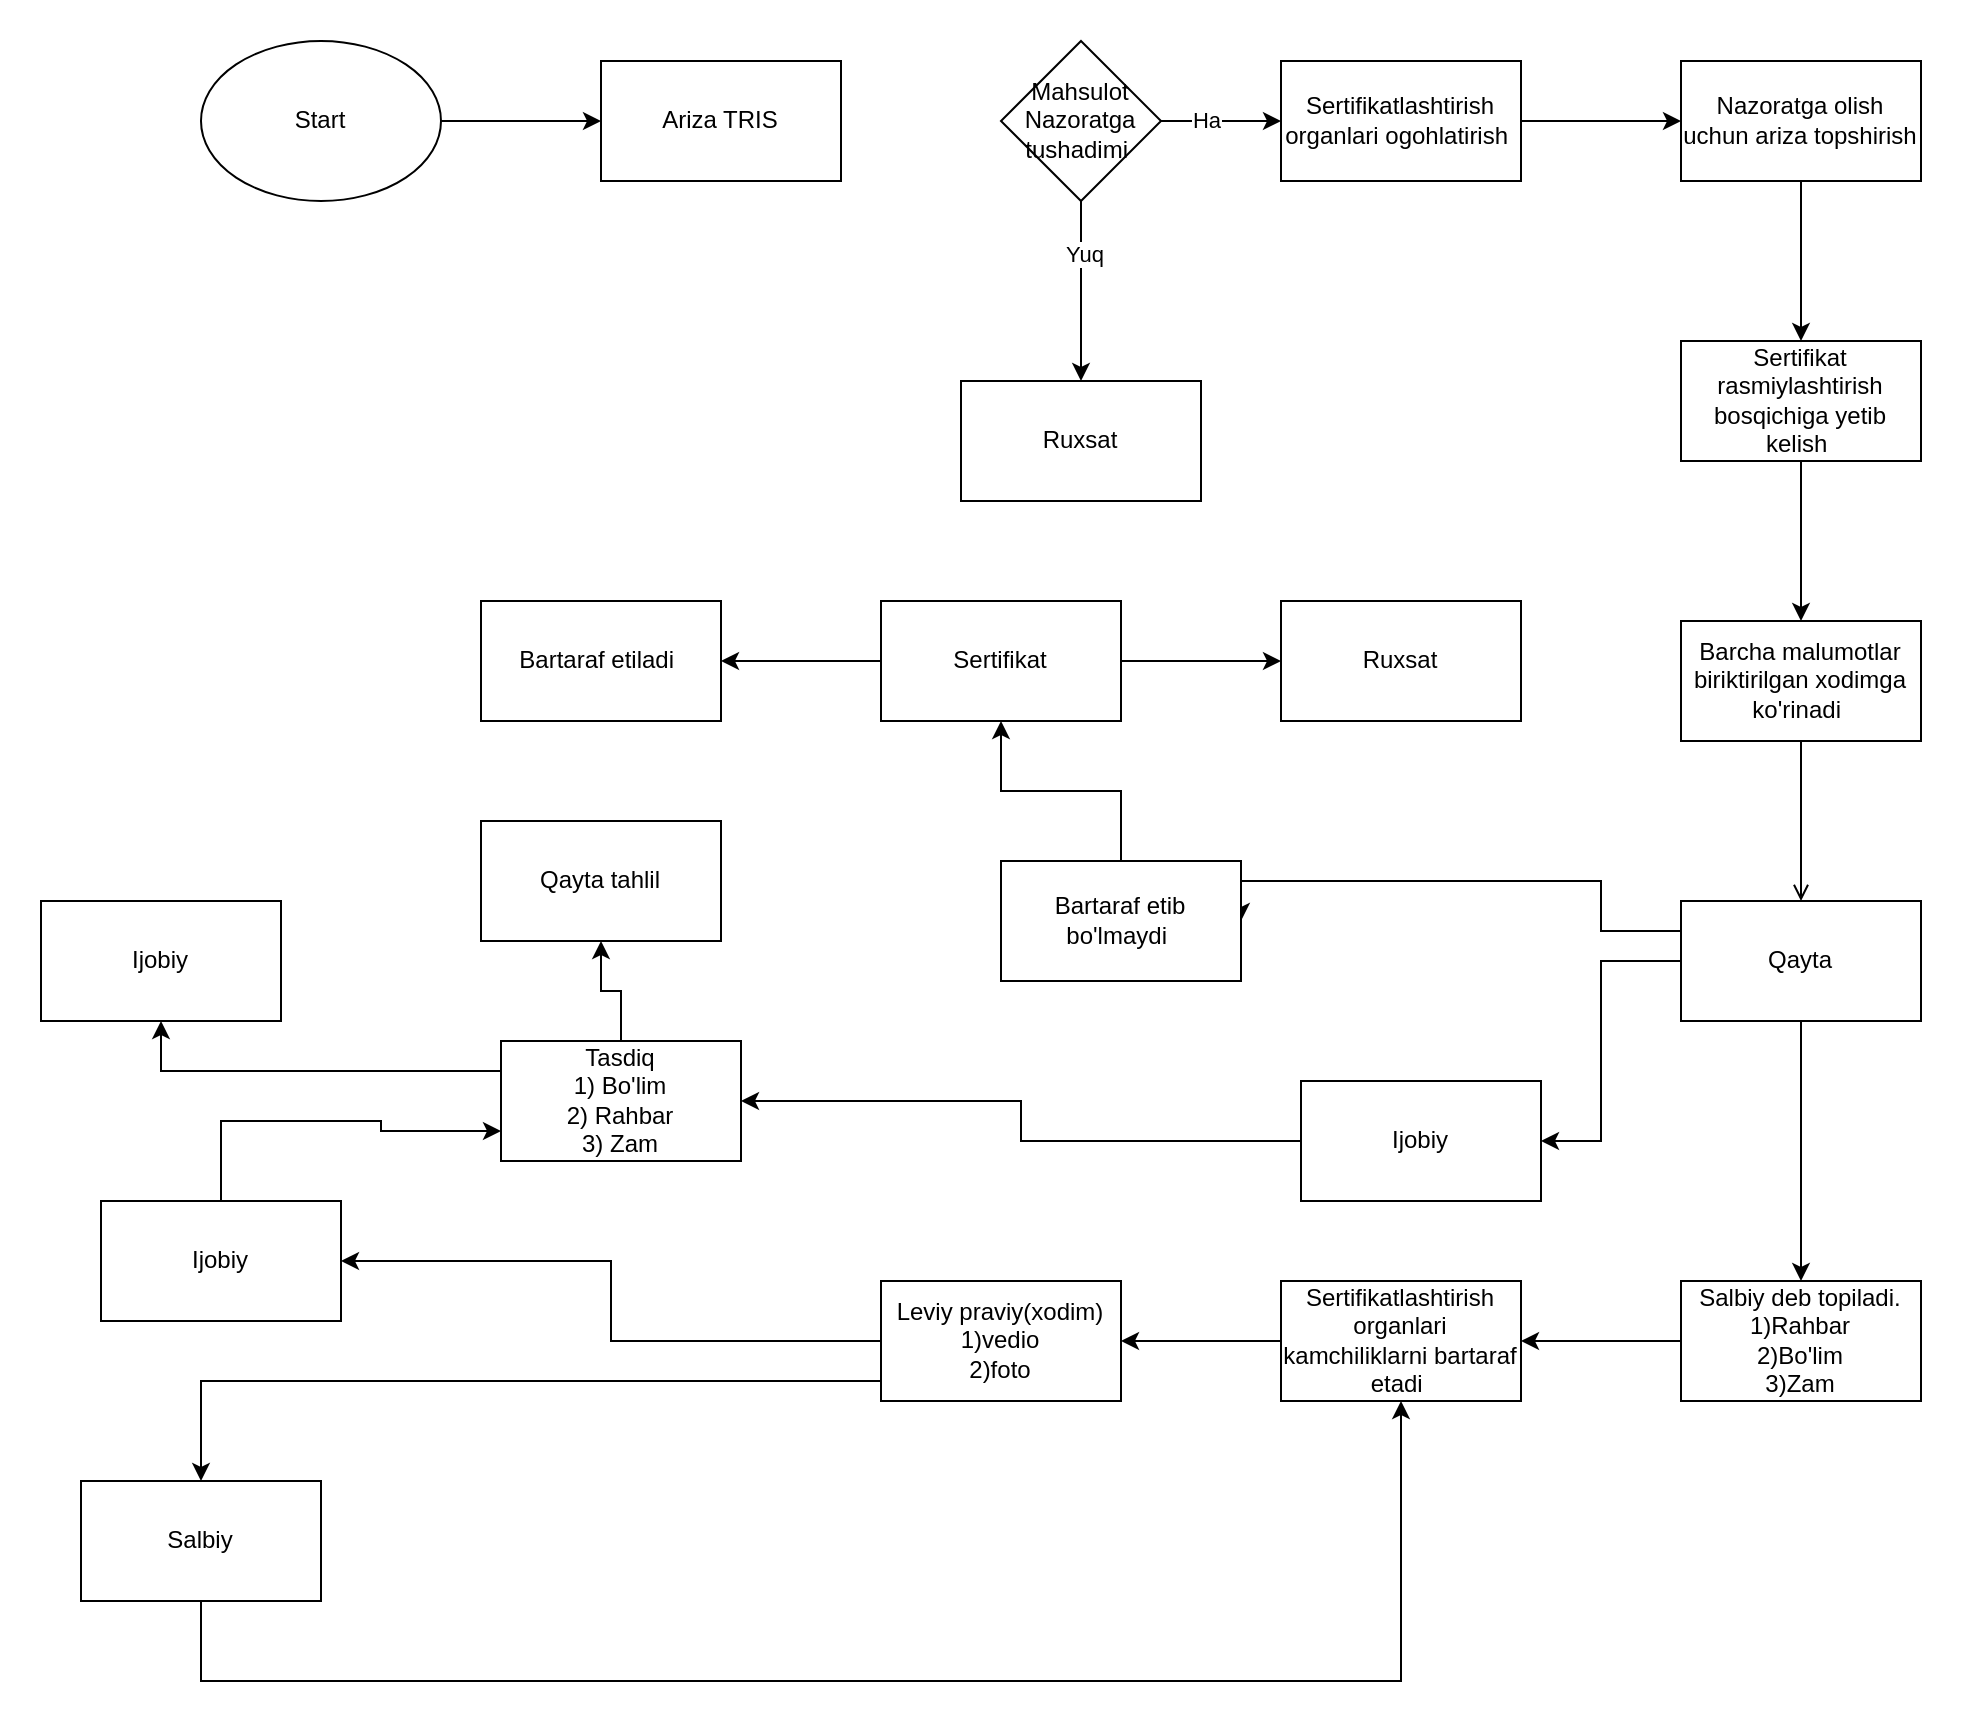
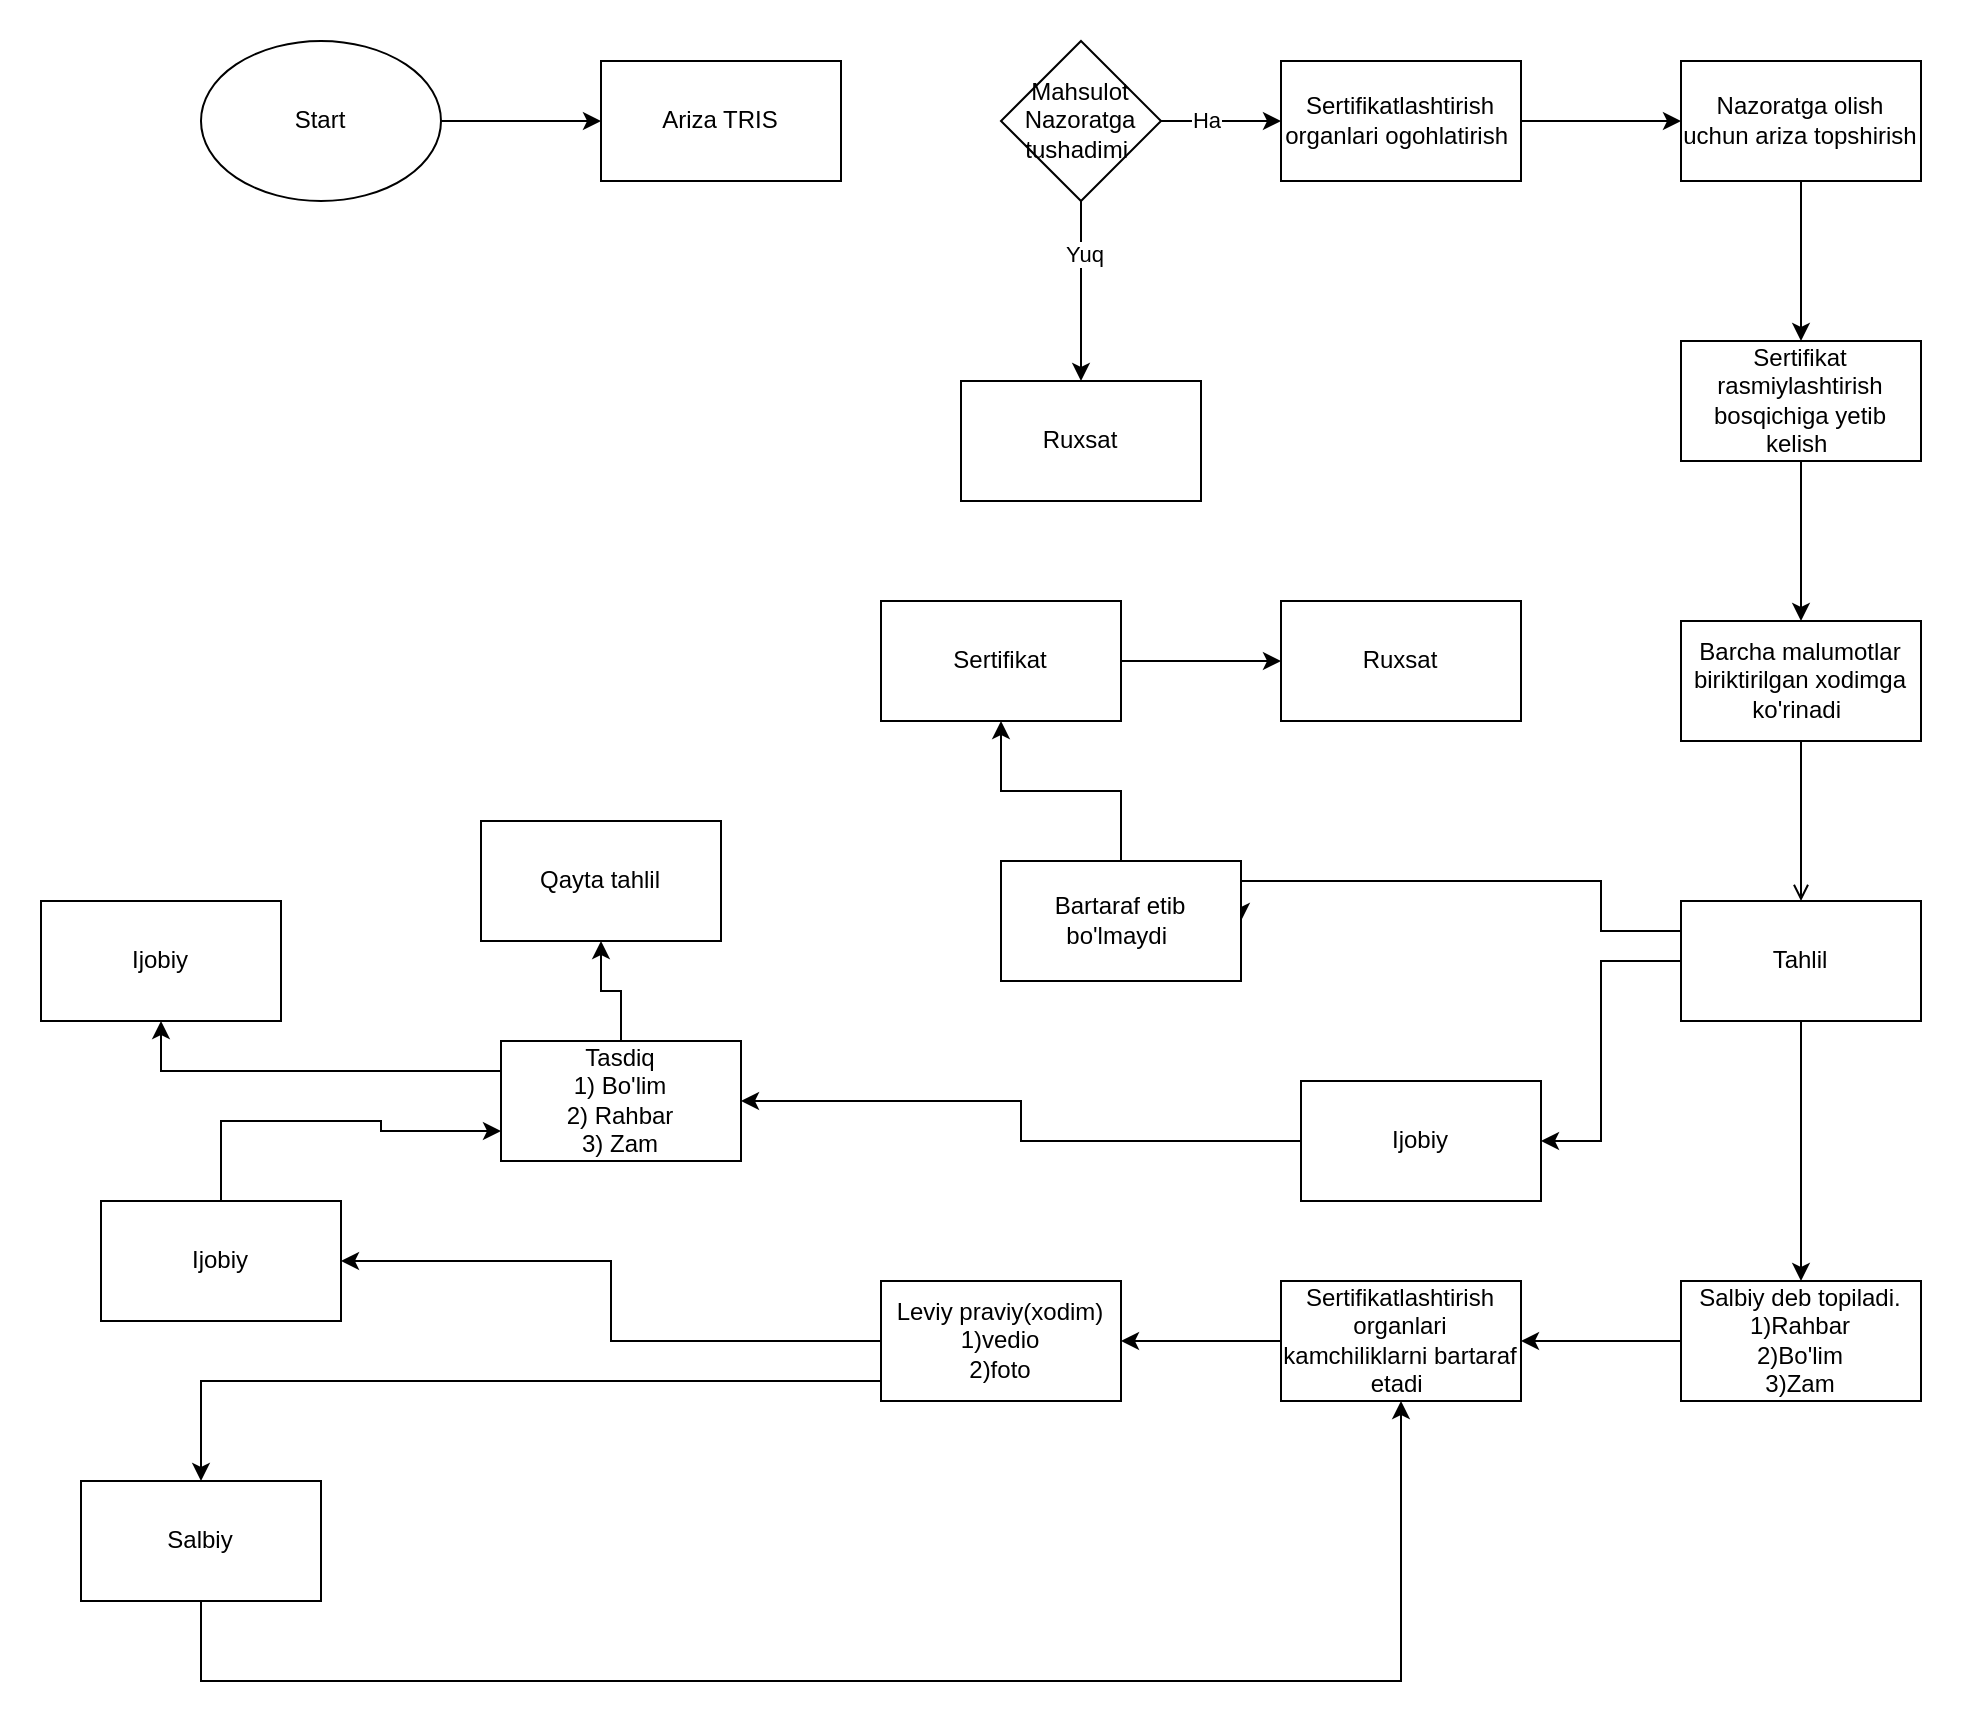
node "Bartaraf etiladi": removed
edge "Sertifikat" -> "Bartaraf etiladi": removed
node "Qayta": label "Qayta" -> "Tahlil"
